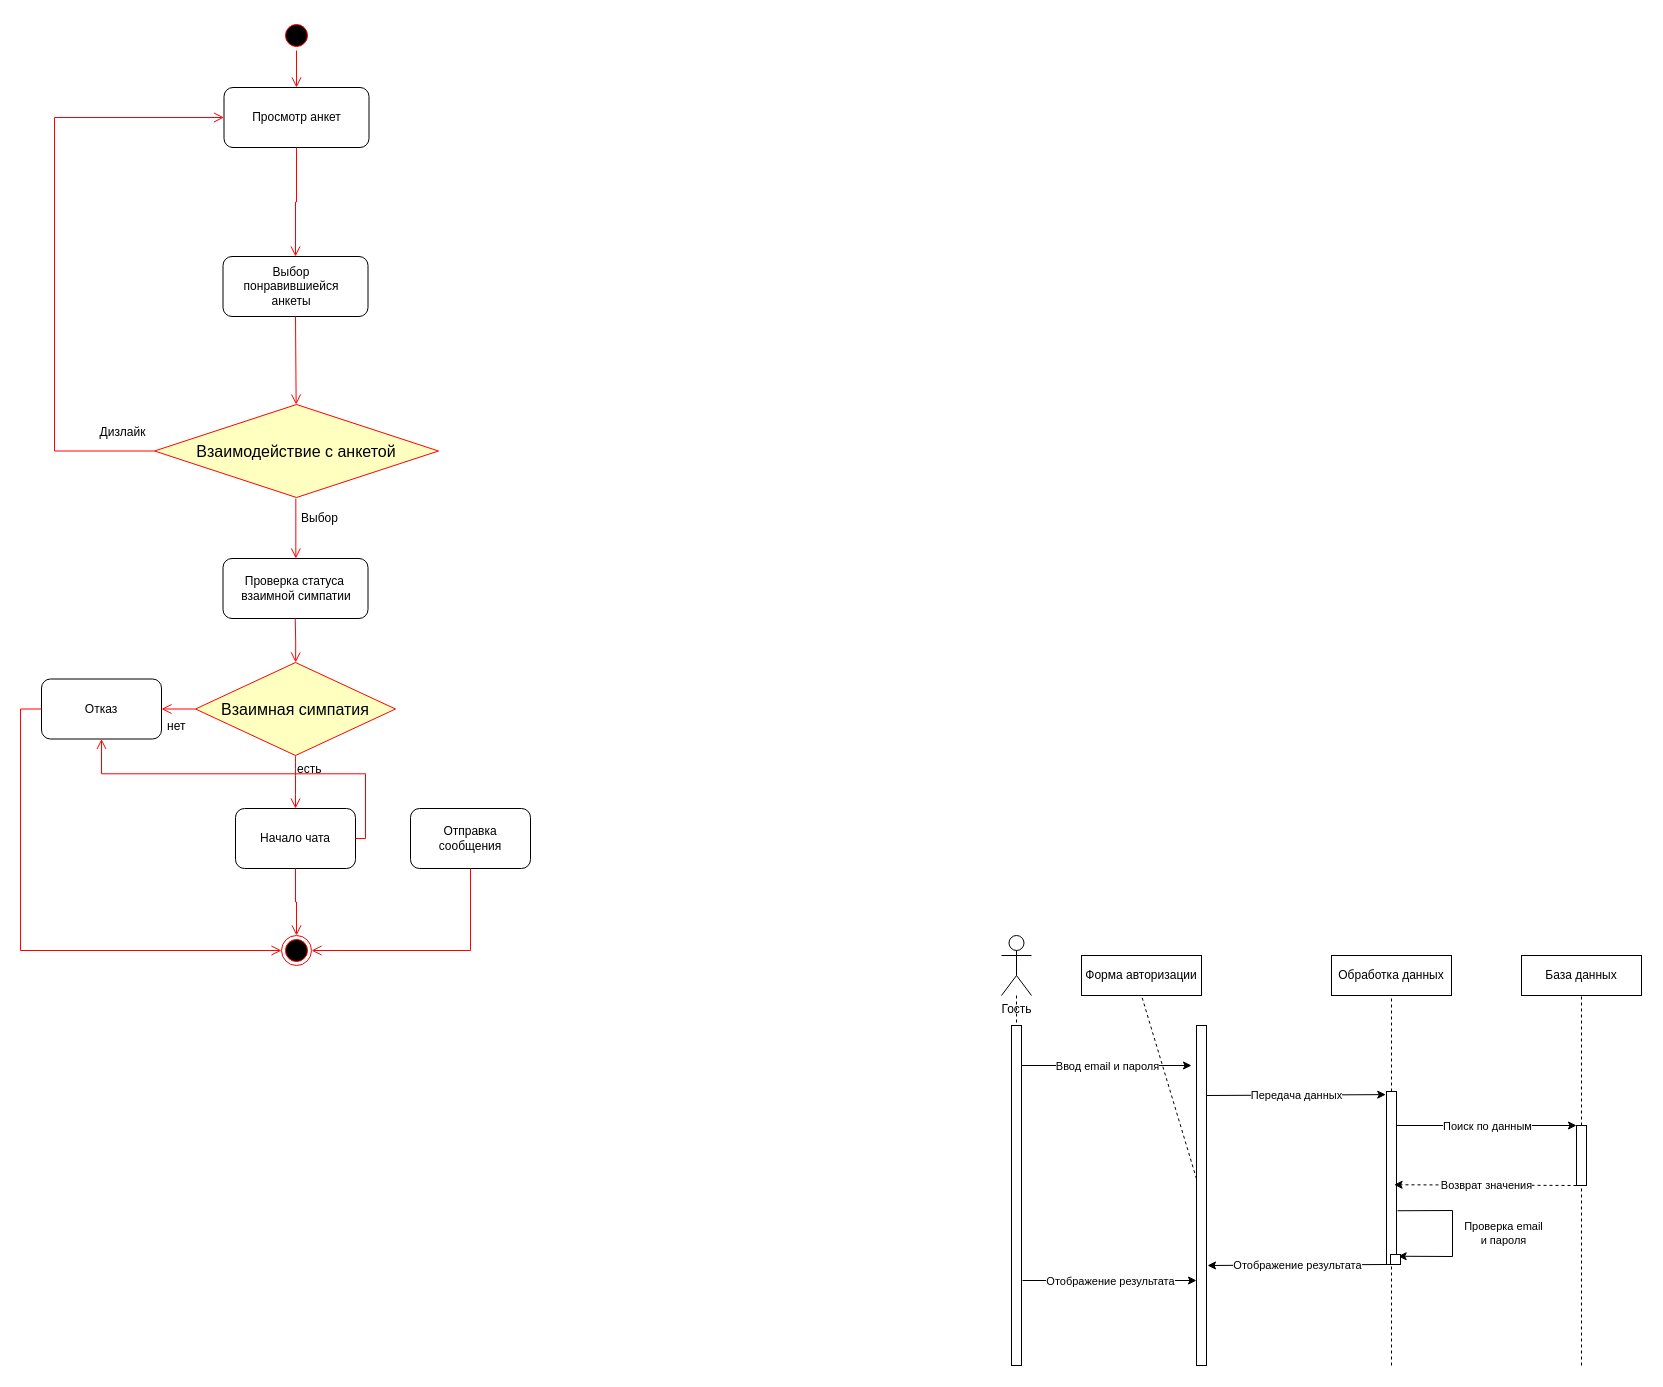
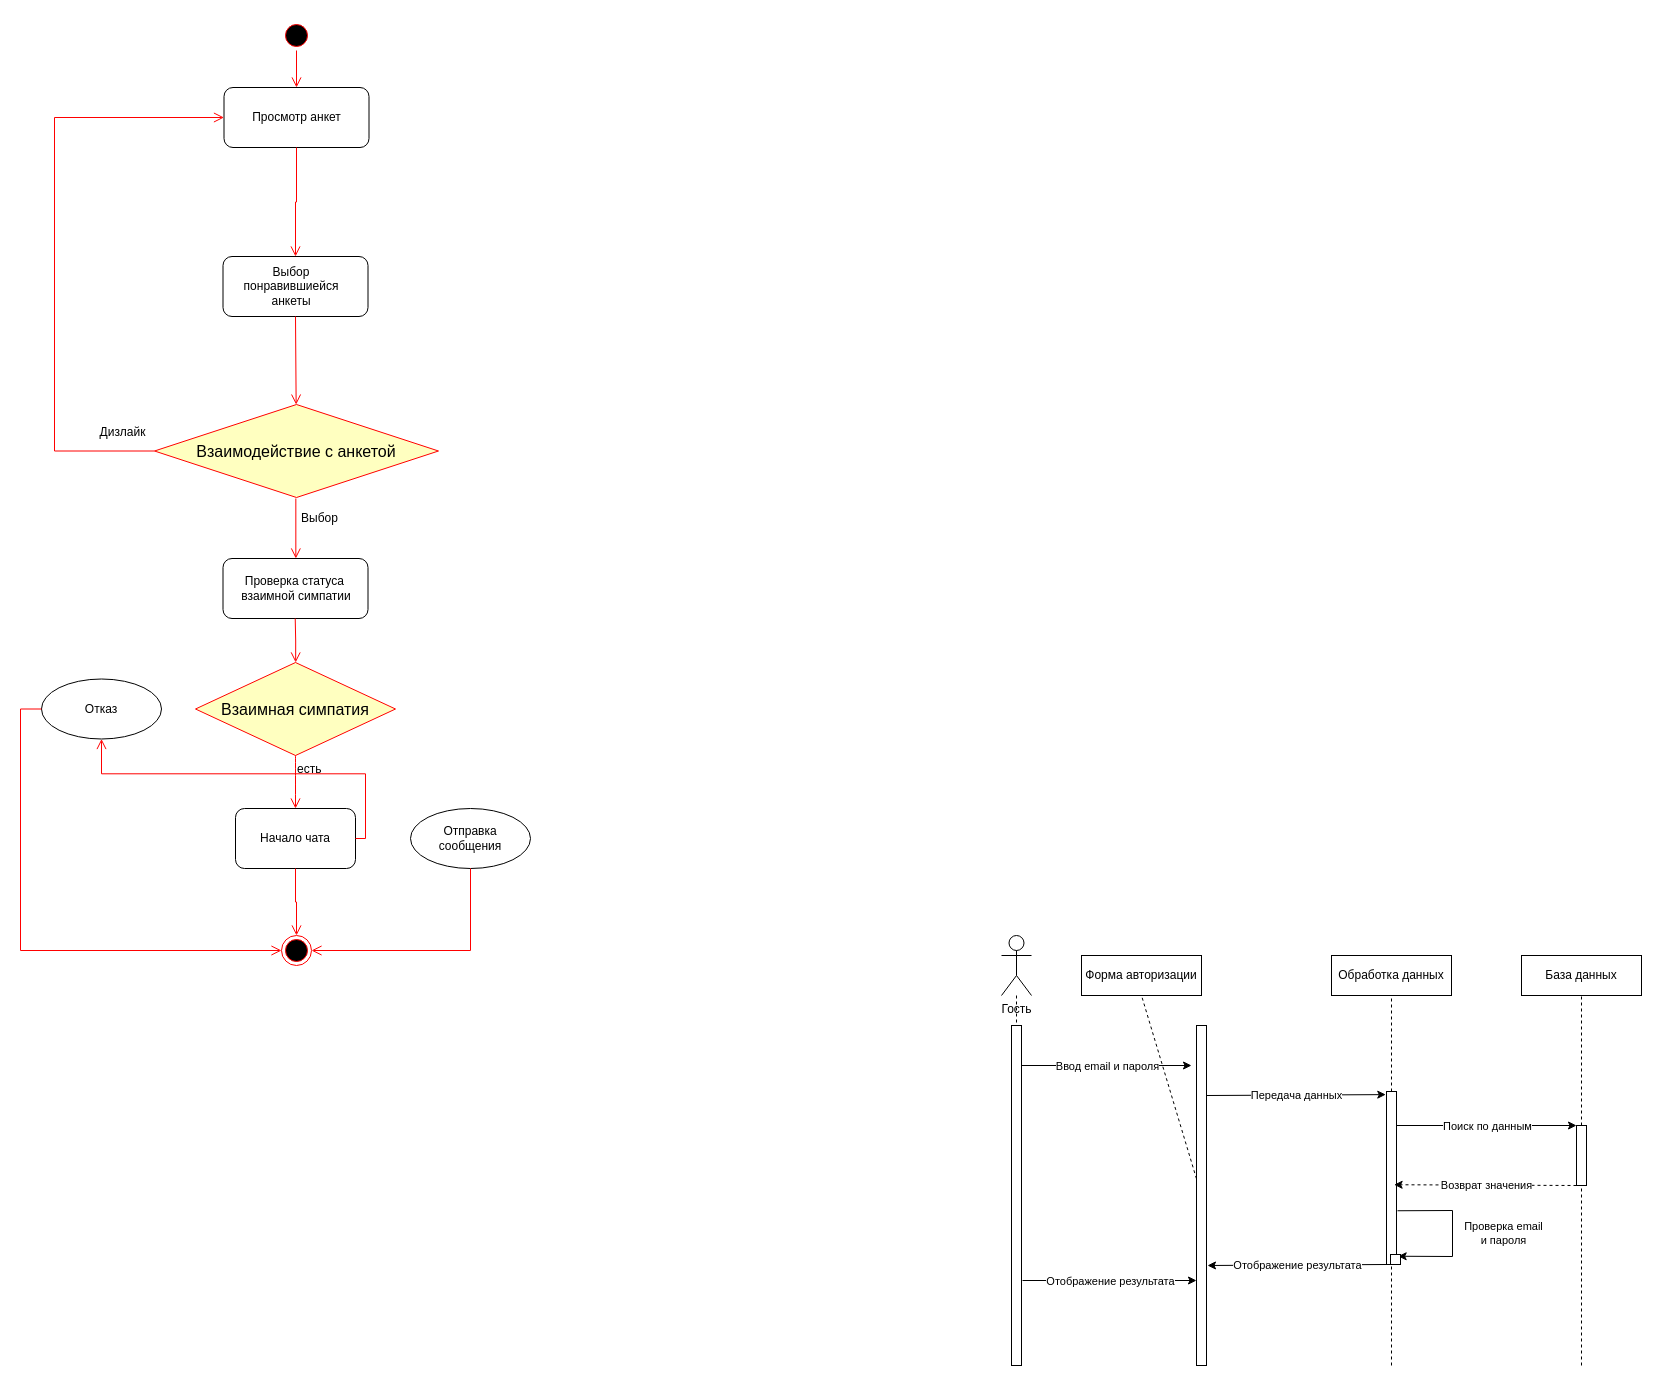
node "Отказ": shape rounded rectangle -> ellipse
edge "Взаимная симпатия" -> "Отказ": removed, label "нет"
node "Отправка сообщения": shape rounded rectangle -> ellipse
